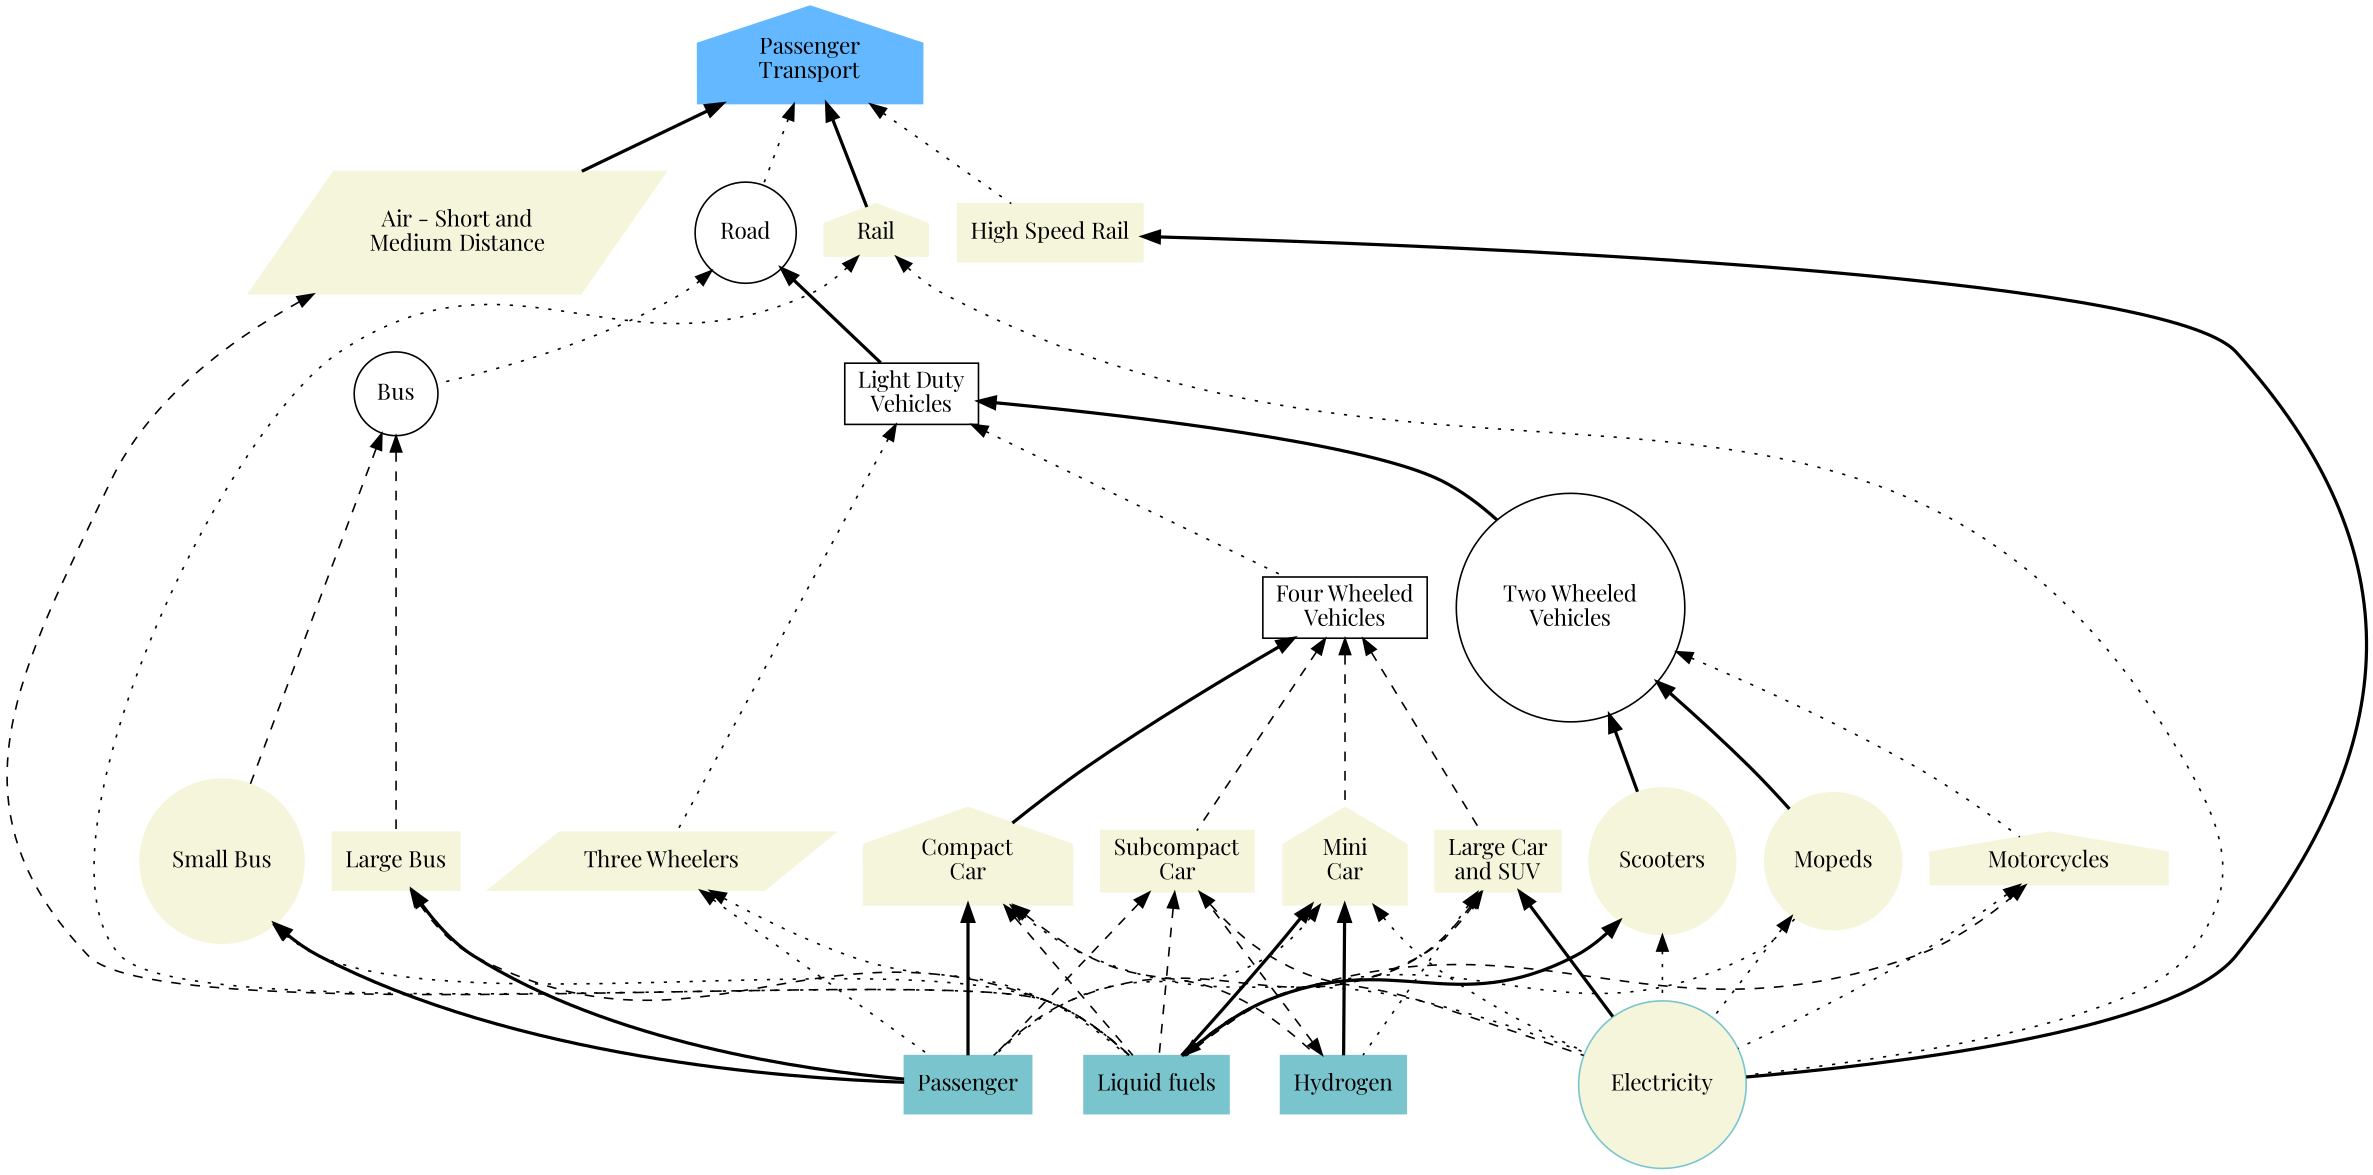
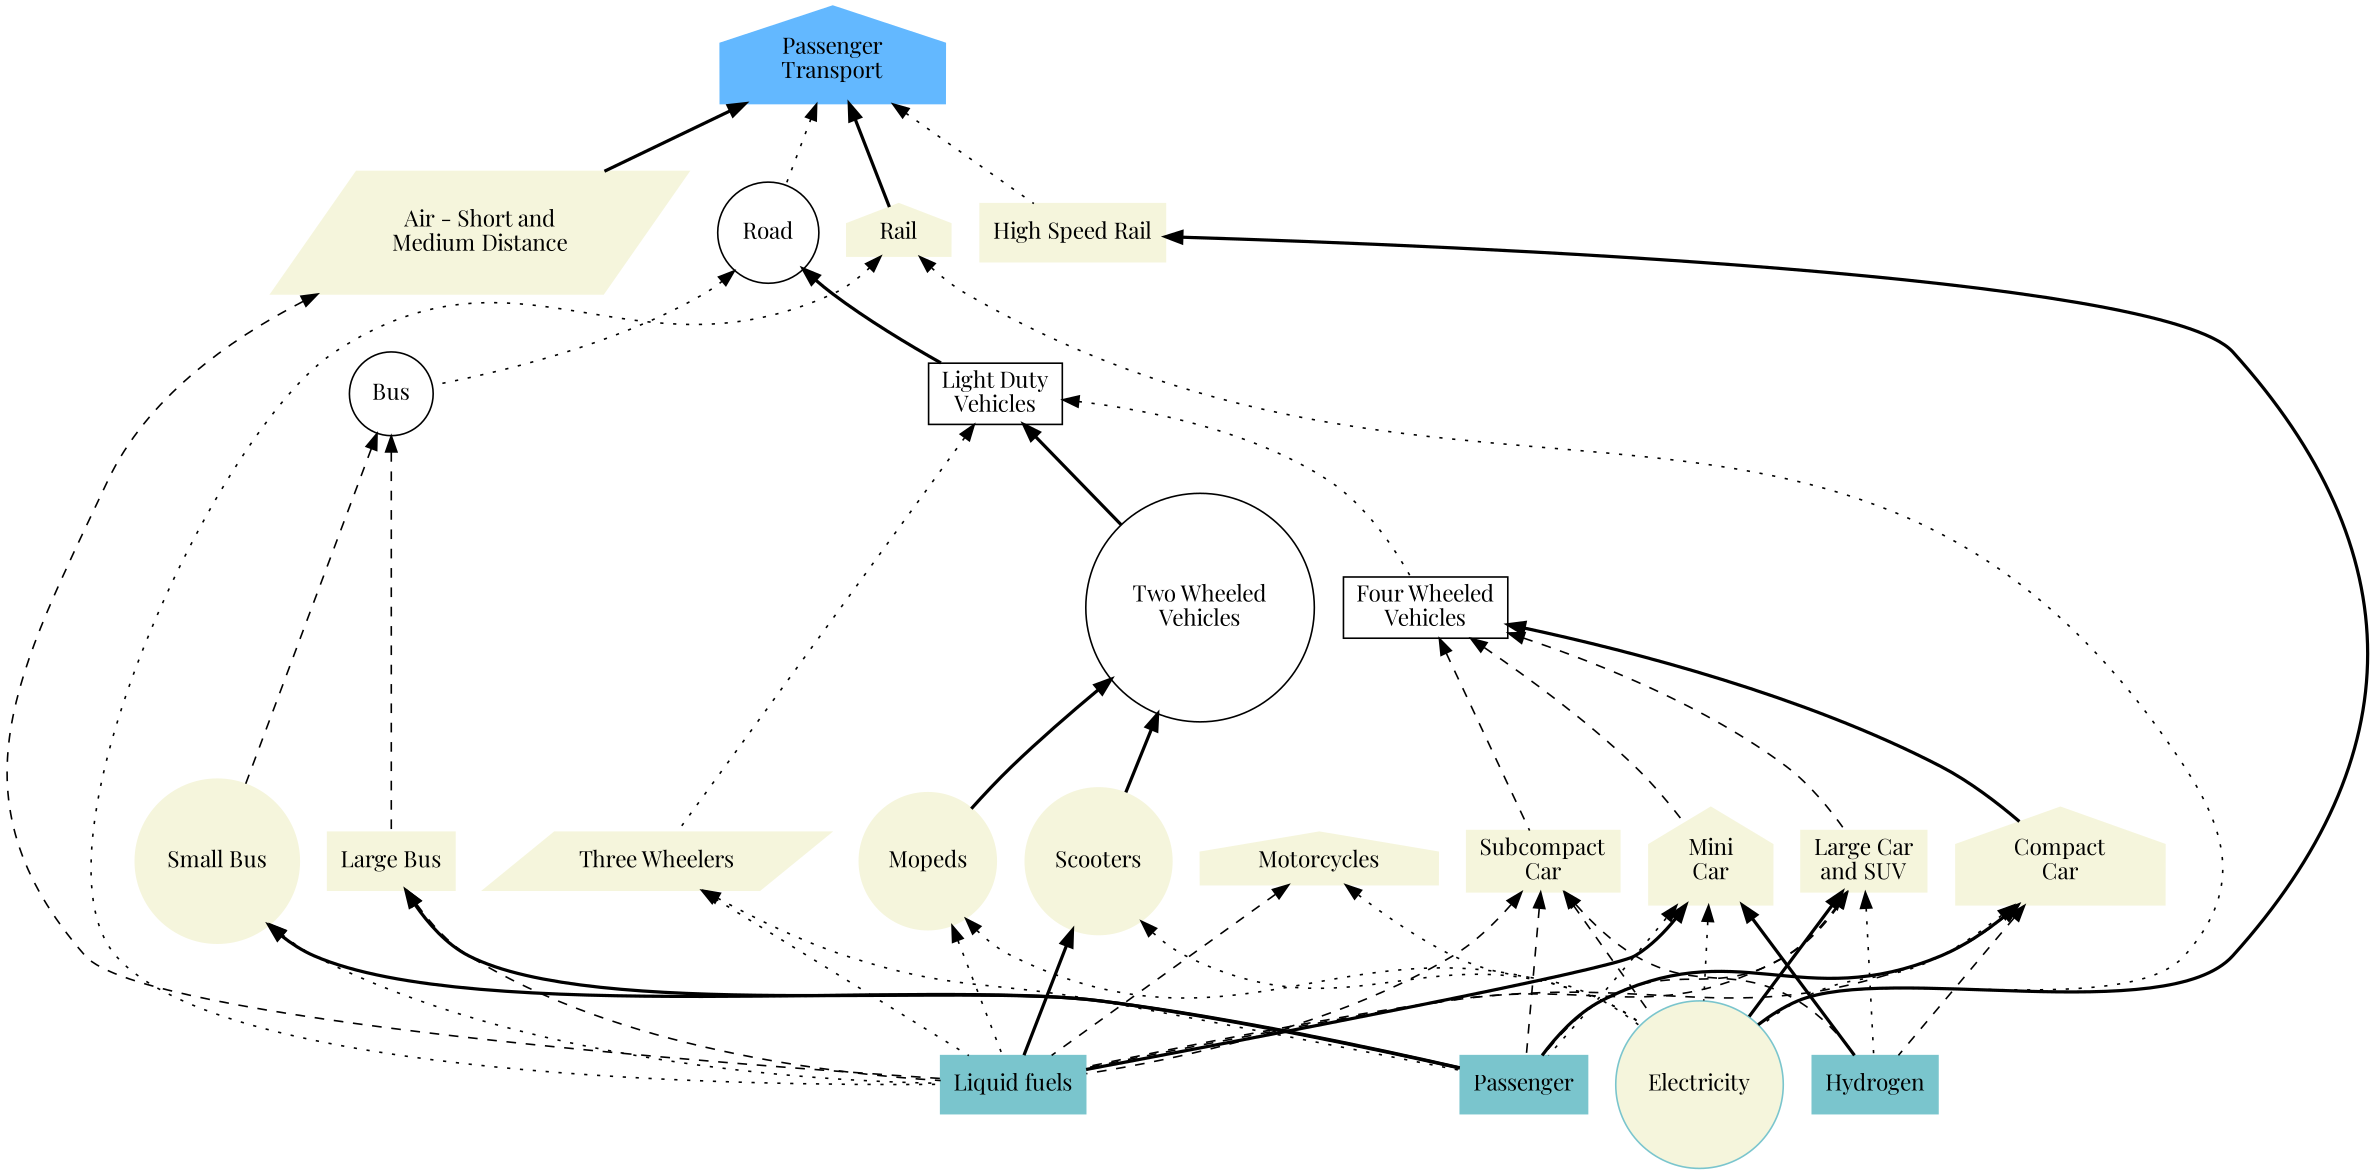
edge "Motorcycles" -> "Two Wheeled Vehicles": removed
edge "Subcompact Car" -> "Hydrogen": reversed
edge "Mopeds" -> "Liquid fuels": reversed
